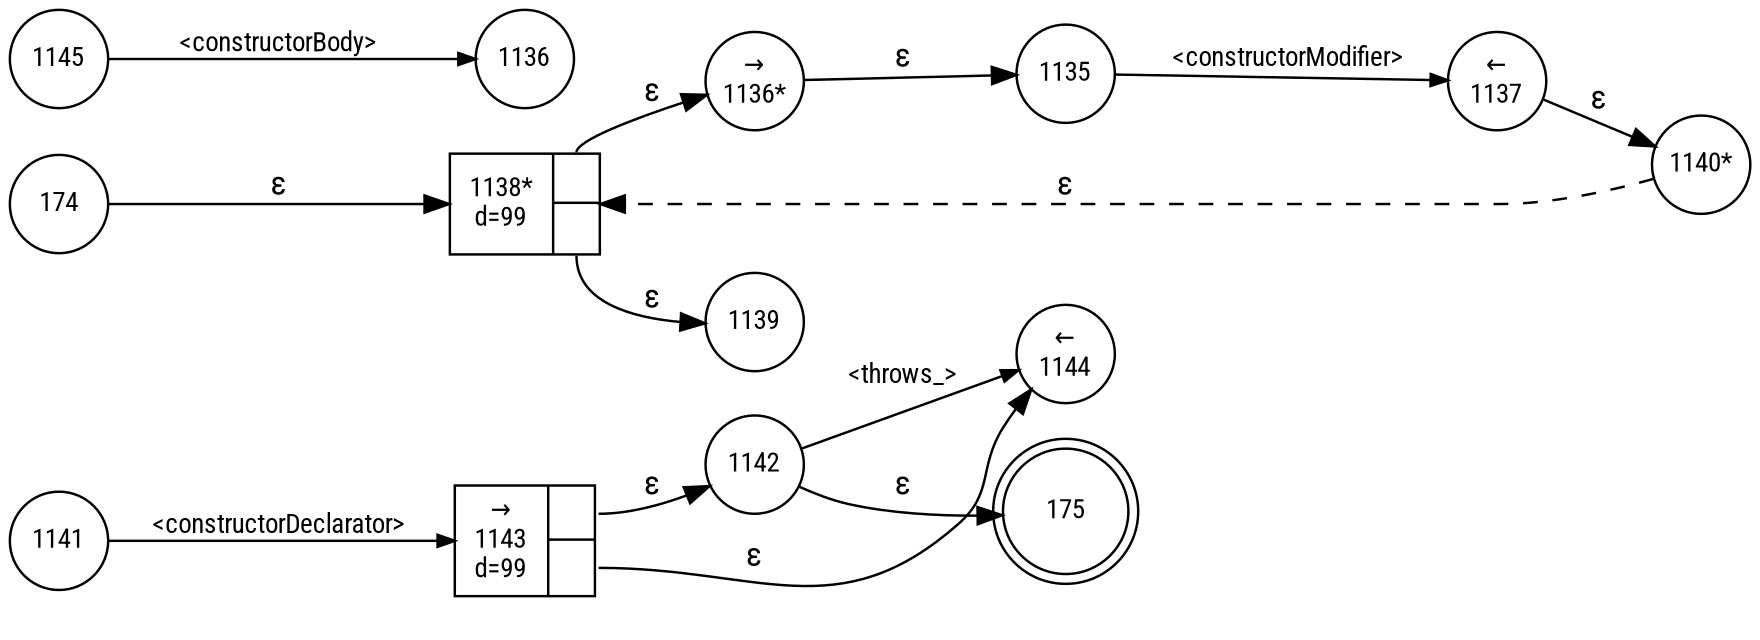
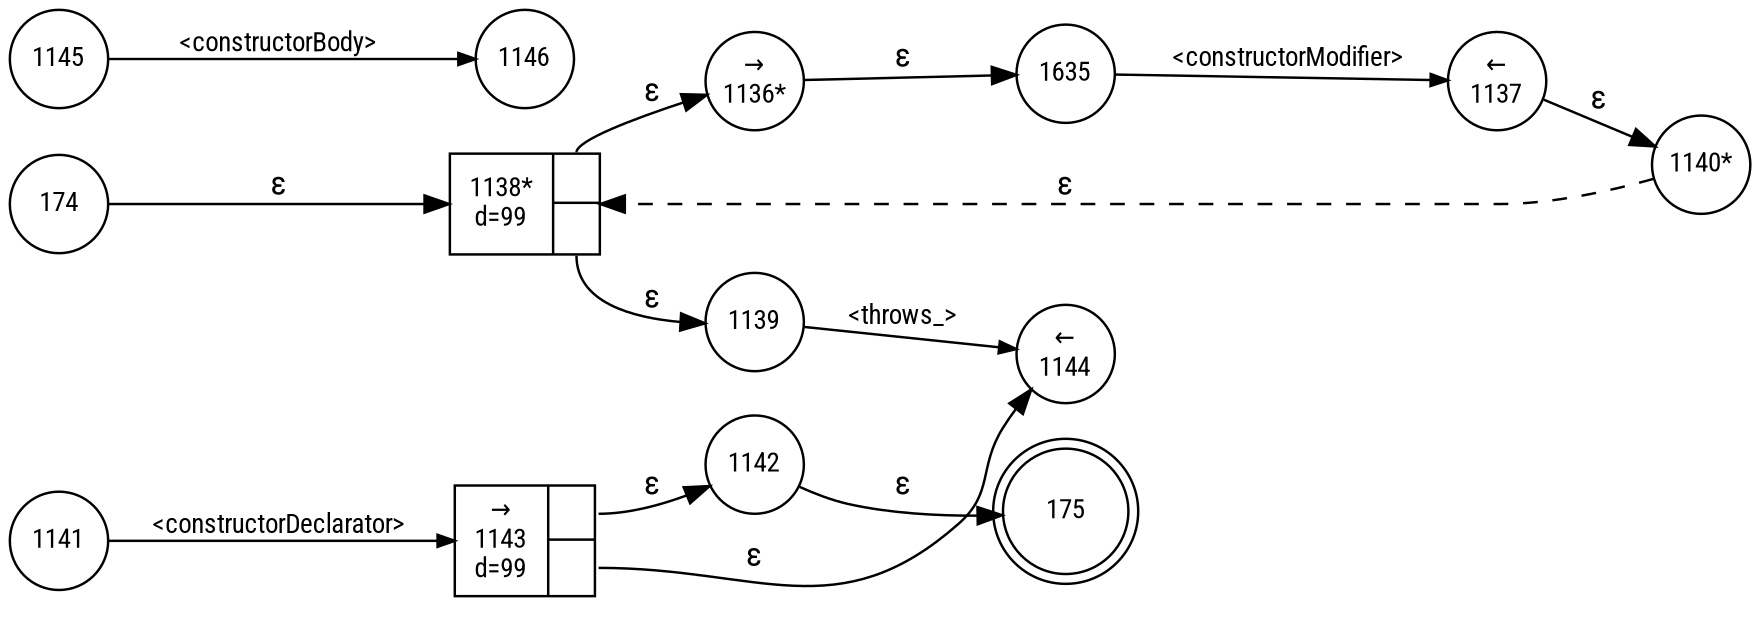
node "1136": label "1136" -> "1146"
node "1135": label "1135" -> "1635"
edge "1142" -> "← 1144": now "1139" -> "← 1144"
